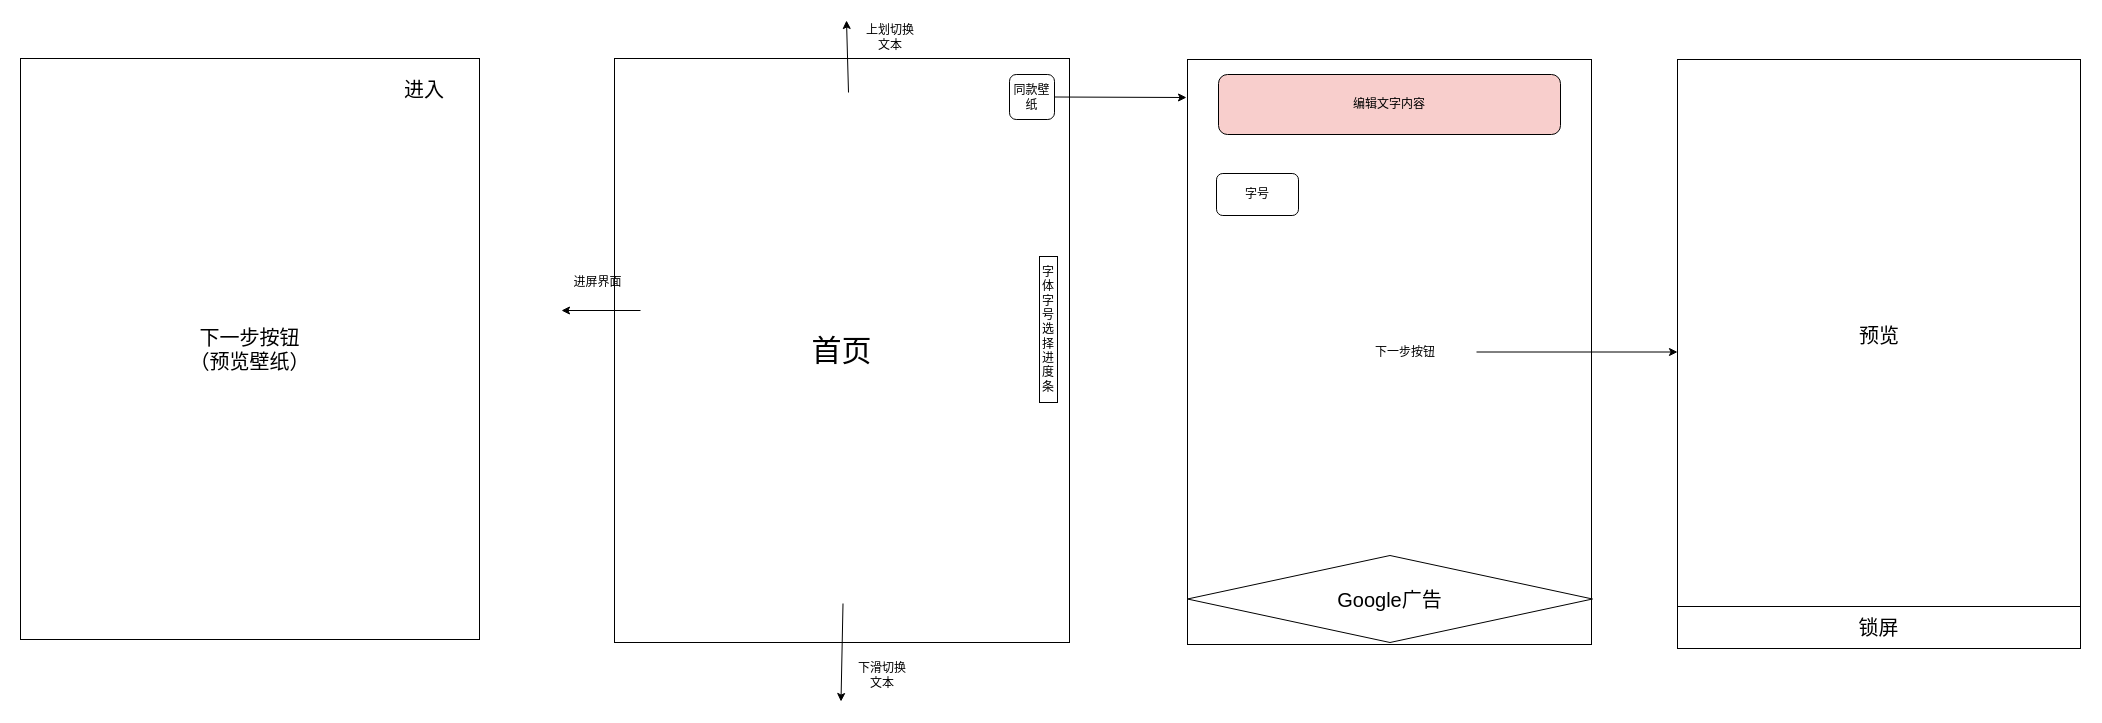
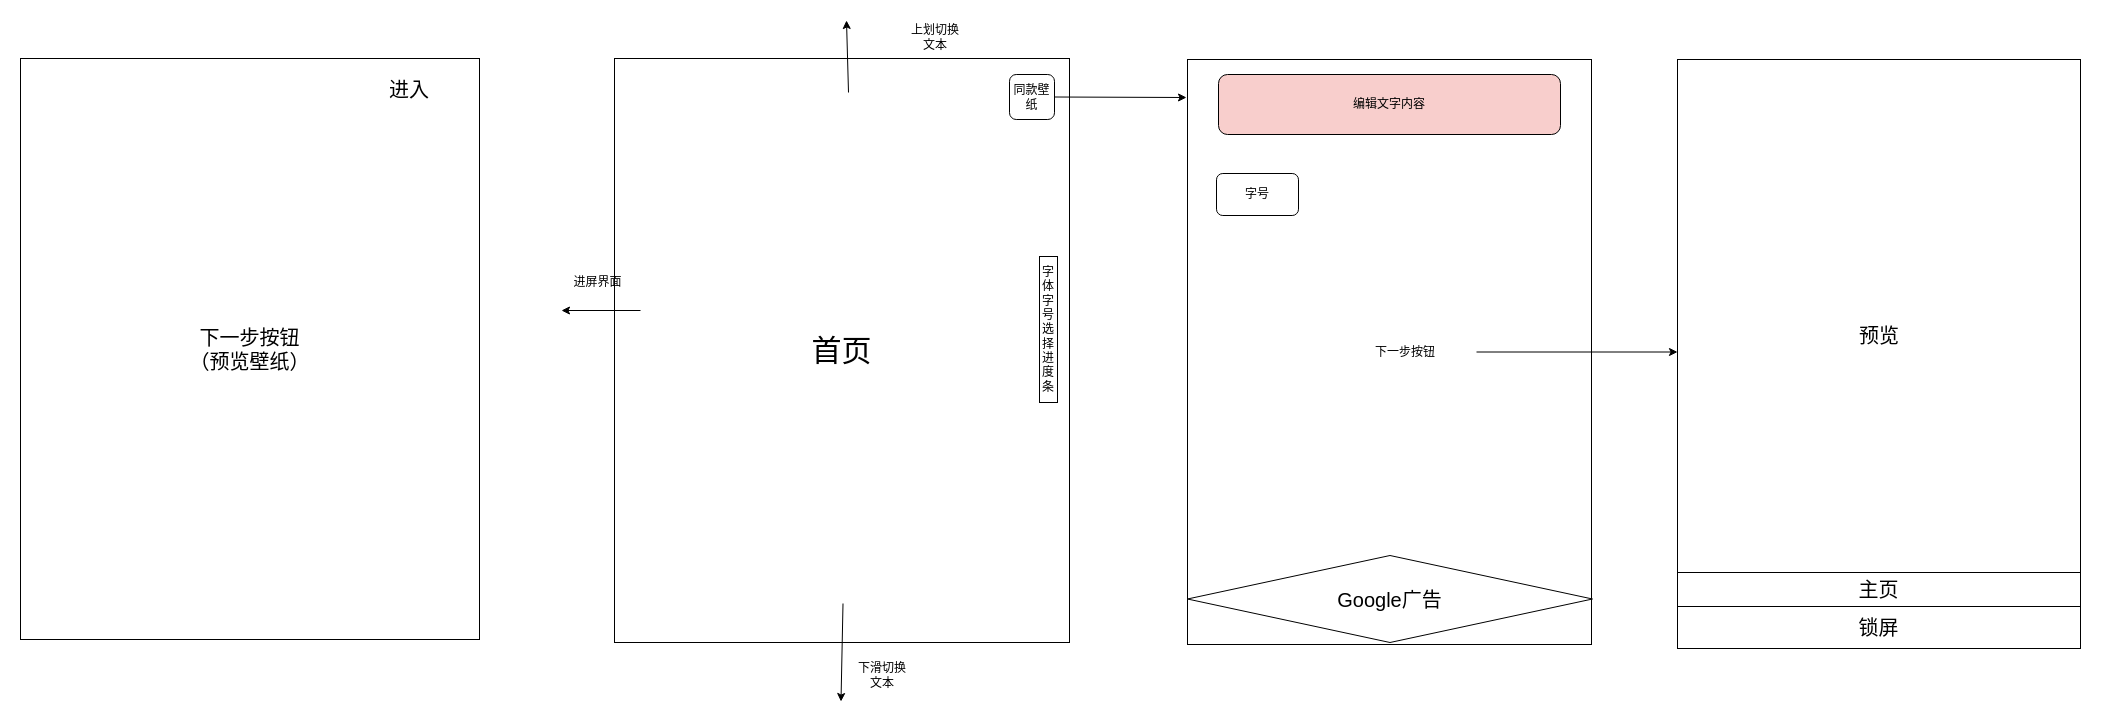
node "上划切换文本": moved (891, 38) -> (936, 38)
node "进入": moved (425, 90) -> (410, 90)
node "主页": added
